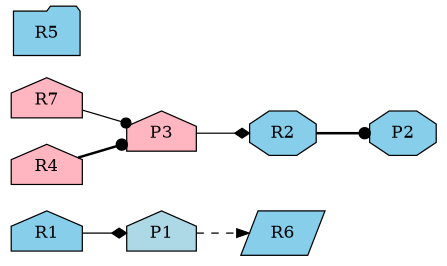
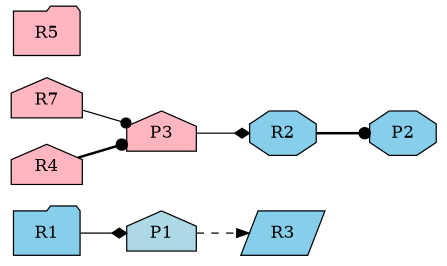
node "R5": fillcolor skyblue -> lightpink
node "R1": shape house -> folder
node "R6": label "R6" -> "R3"
